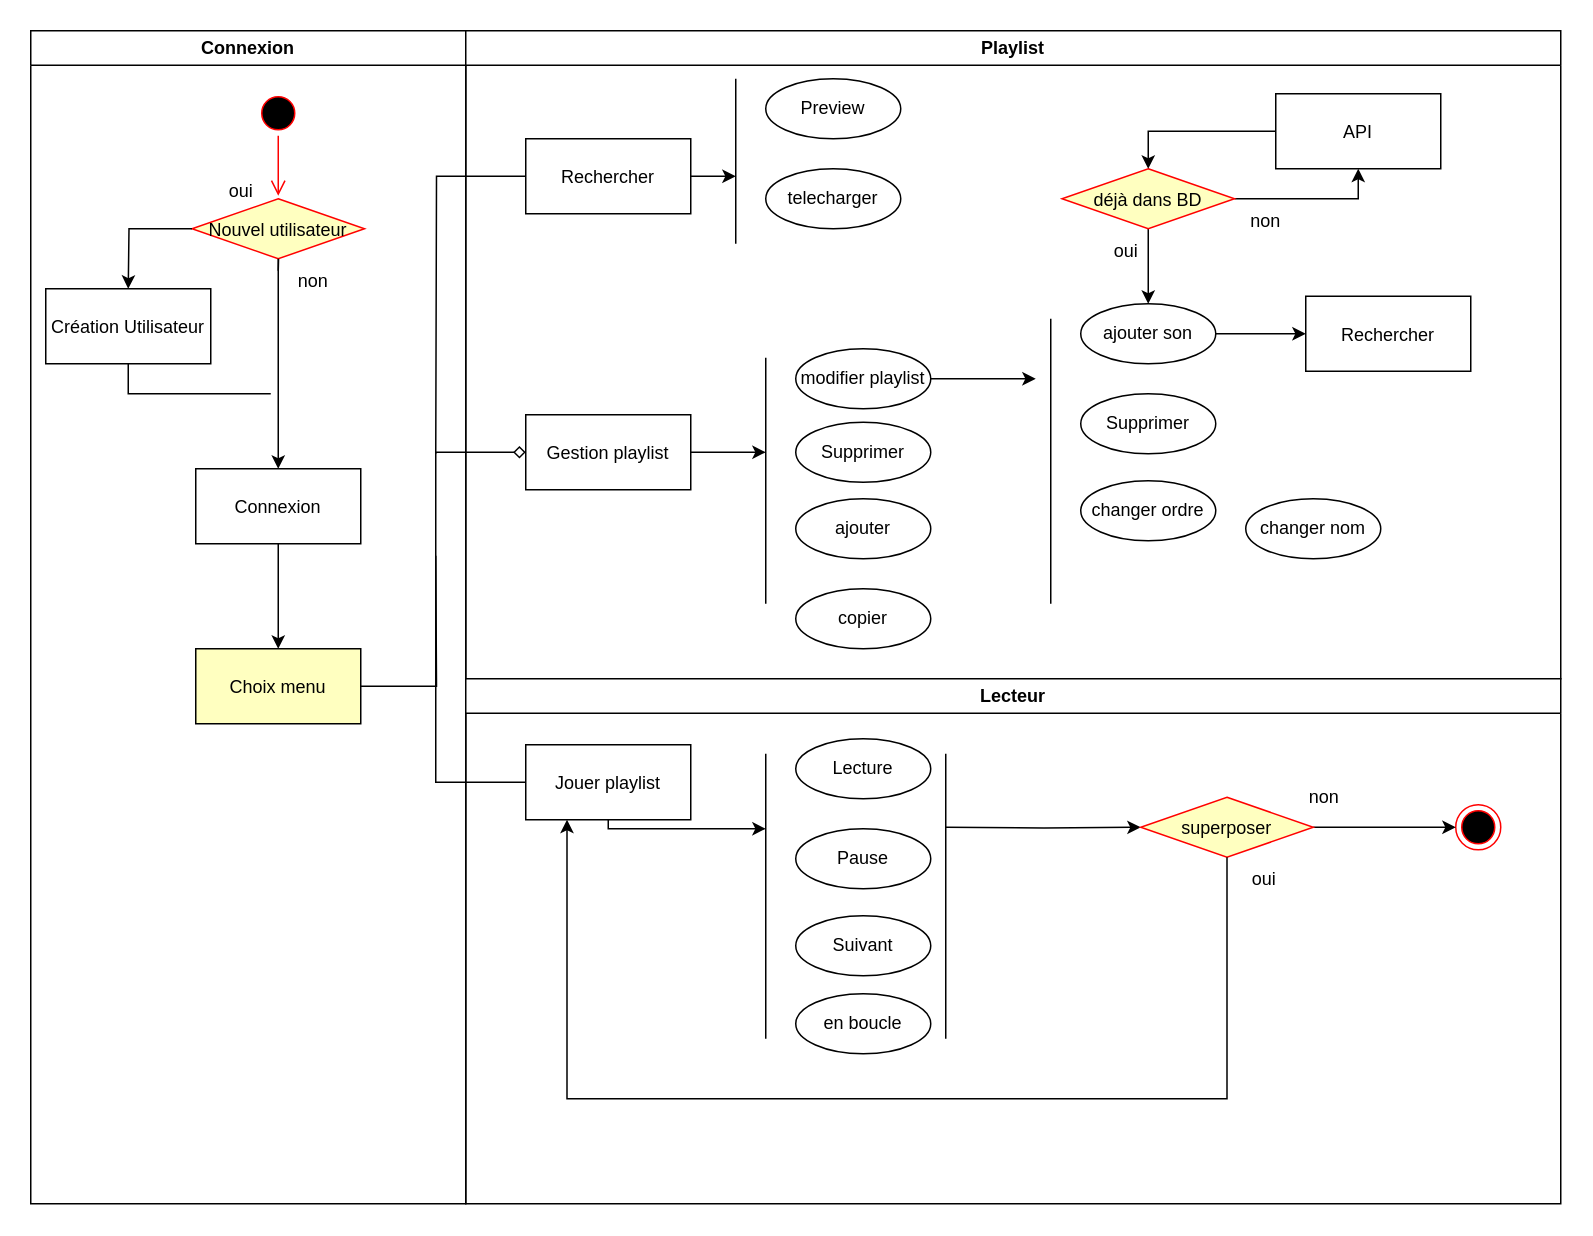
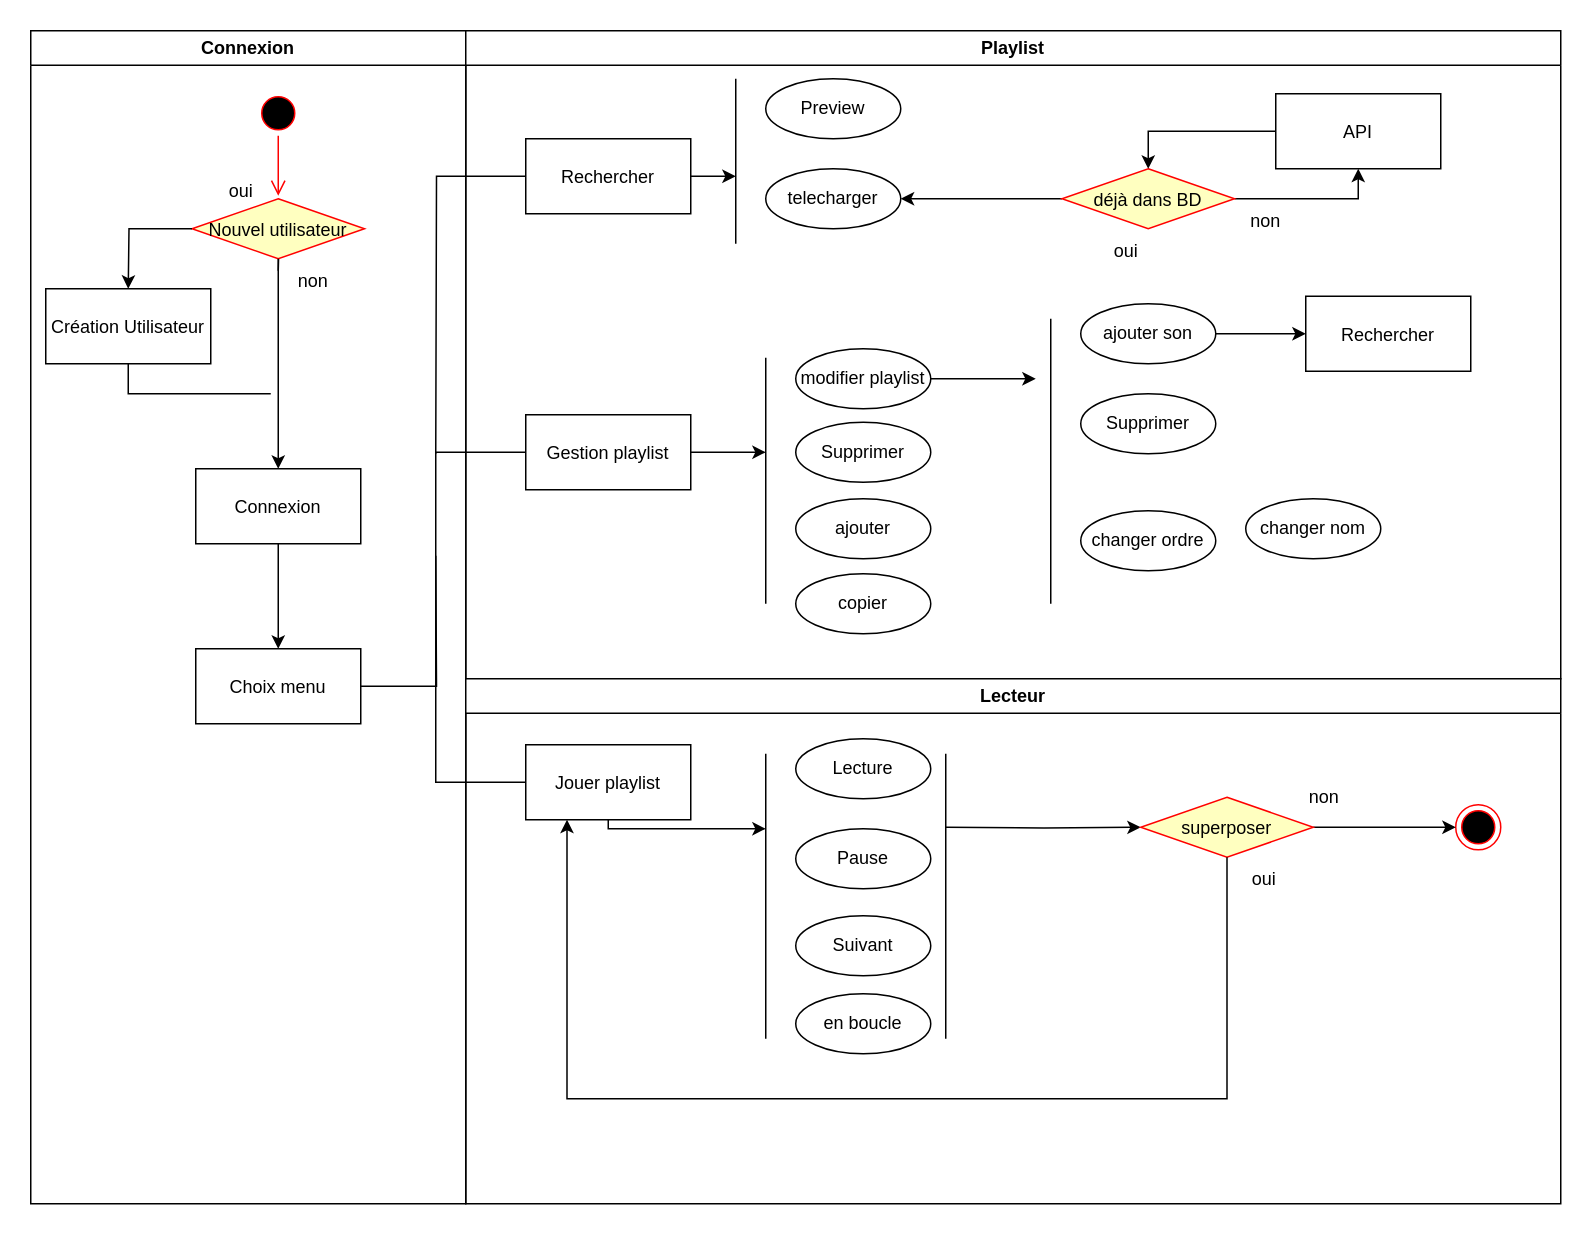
edge "déjà dans BD" -> "ajouter son": now "déjà dans BD" -> "telecharger"
edge "Jouer playlist" -> "Gestion playlist": arrowhead diamond -> none
node "changer ordre": moved (1148, 511) -> (1148, 541)
node "copier": moved (863, 619) -> (863, 604)
node "Choix menu": fillcolor #ffffc0 -> #ffffff
